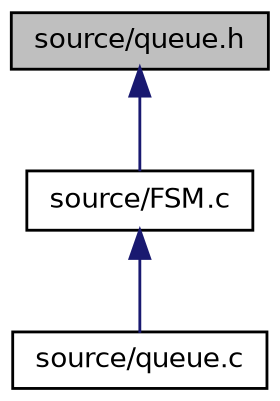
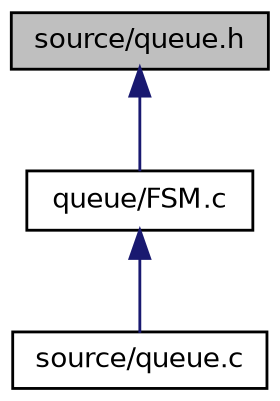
node "source/FSM.c": label "source/FSM.c" -> "queue/FSM.c"
